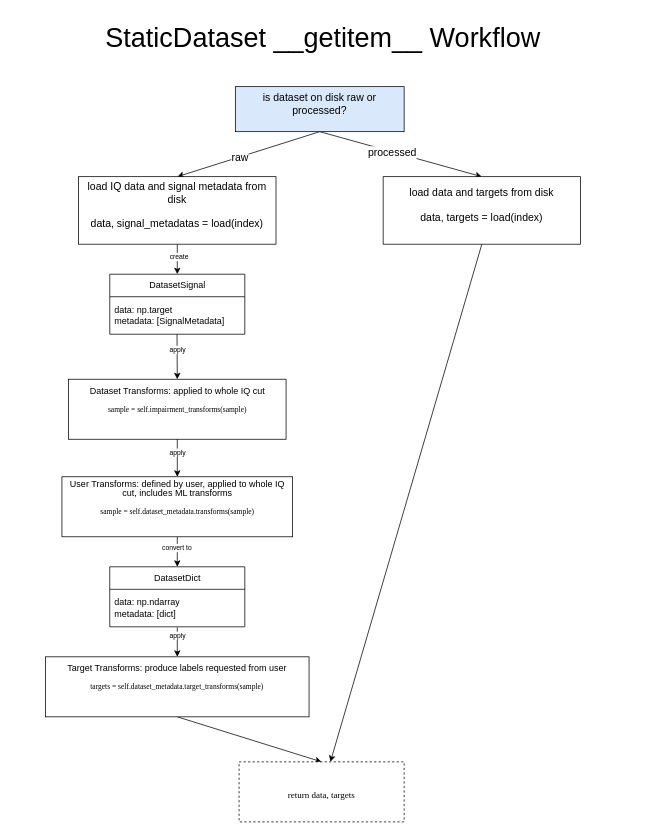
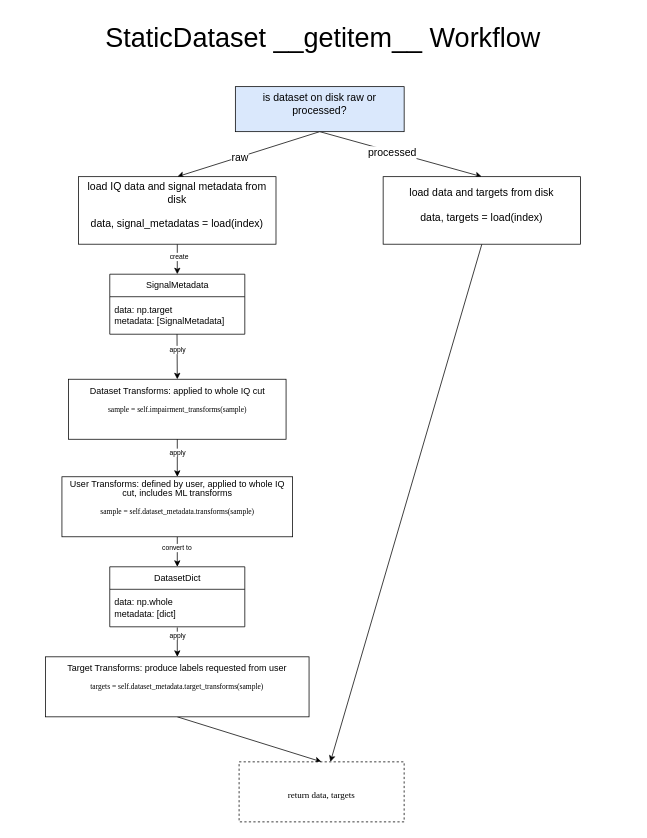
node "DatasetSignal": label "DatasetSignal" -> "SignalMetadata"
node "data: np.ndarray metadata: [dict]": label "data: np.ndarray metadata: [dict]" -> "data: np.whole metadata: [dict]"
